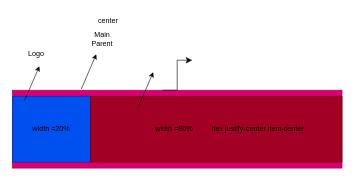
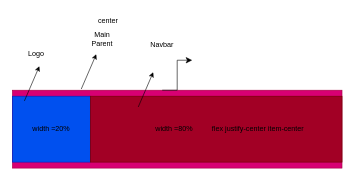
node "Navbar": added
